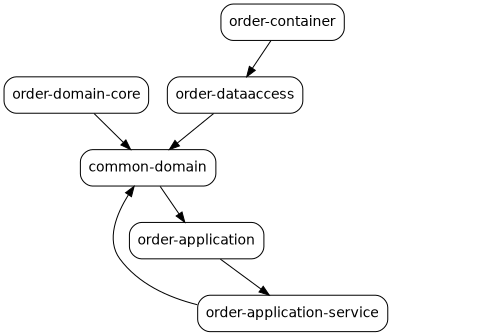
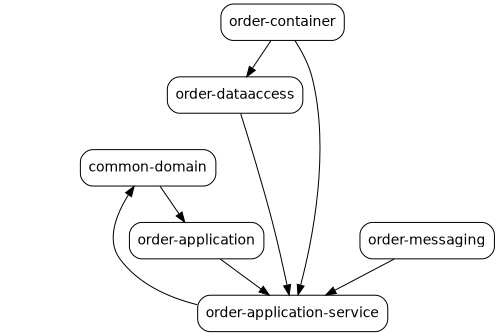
node "order-domain-core": removed
edge "order-dataaccess" -> "common-domain": now "order-dataaccess" -> "order-application-service"
edge "order-container" -> "order-application-service": added
node "order-messaging": added
